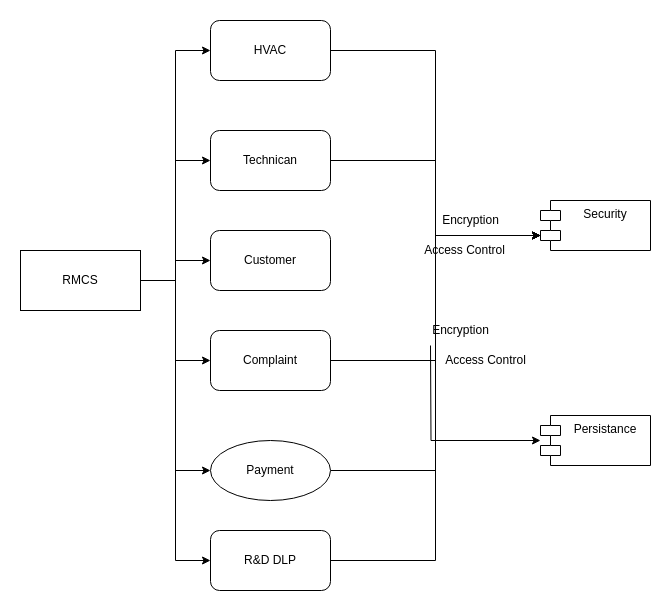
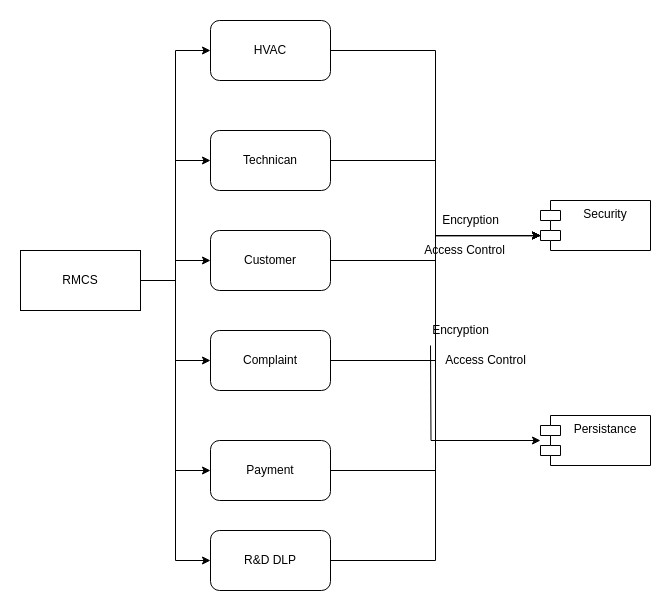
edge "Customer" -> "Security": added
node "Payment": shape ellipse -> rounded rectangle
